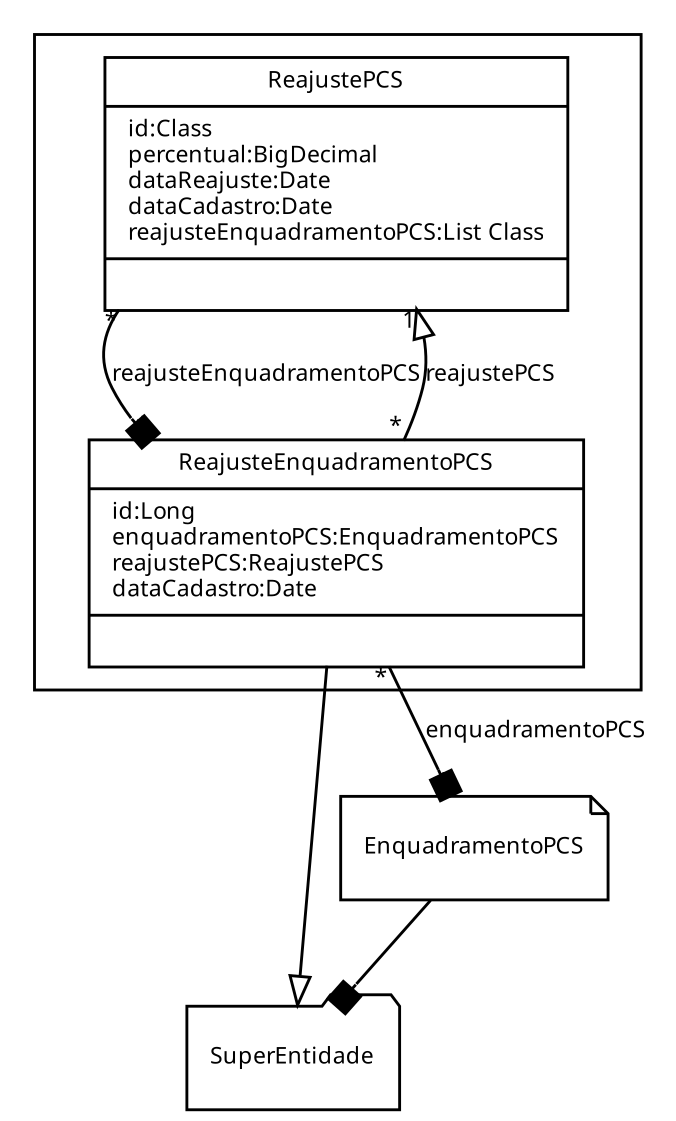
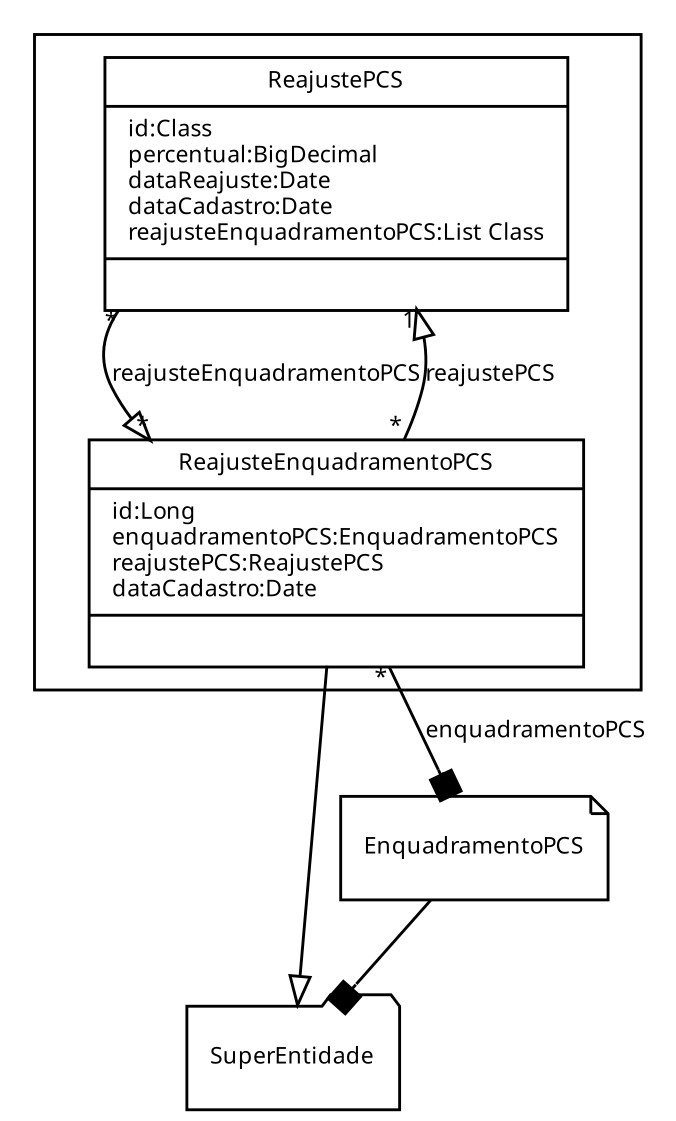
edge "ReajustePCS" -> "ReajusteEnquadramentoPCS": arrowhead box -> onormal
